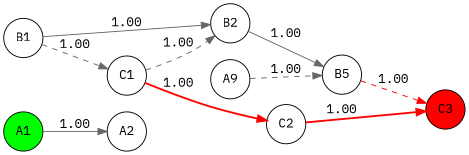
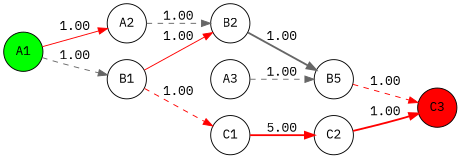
edge "B1" -> "B2": color gray40 -> red
edge "B2" -> "B5": style solid -> bold
edge "B1" -> "C1": color gray40 -> red
edge "C1" -> "B2": now "A2" -> "B2"
edge "A1" -> "B1": added, label "1.00"
node "A9": label "A9" -> "A3"
edge "C1" -> "C2": label "1.00" -> "5.00"
edge "A1" -> "A2": color gray40 -> red
